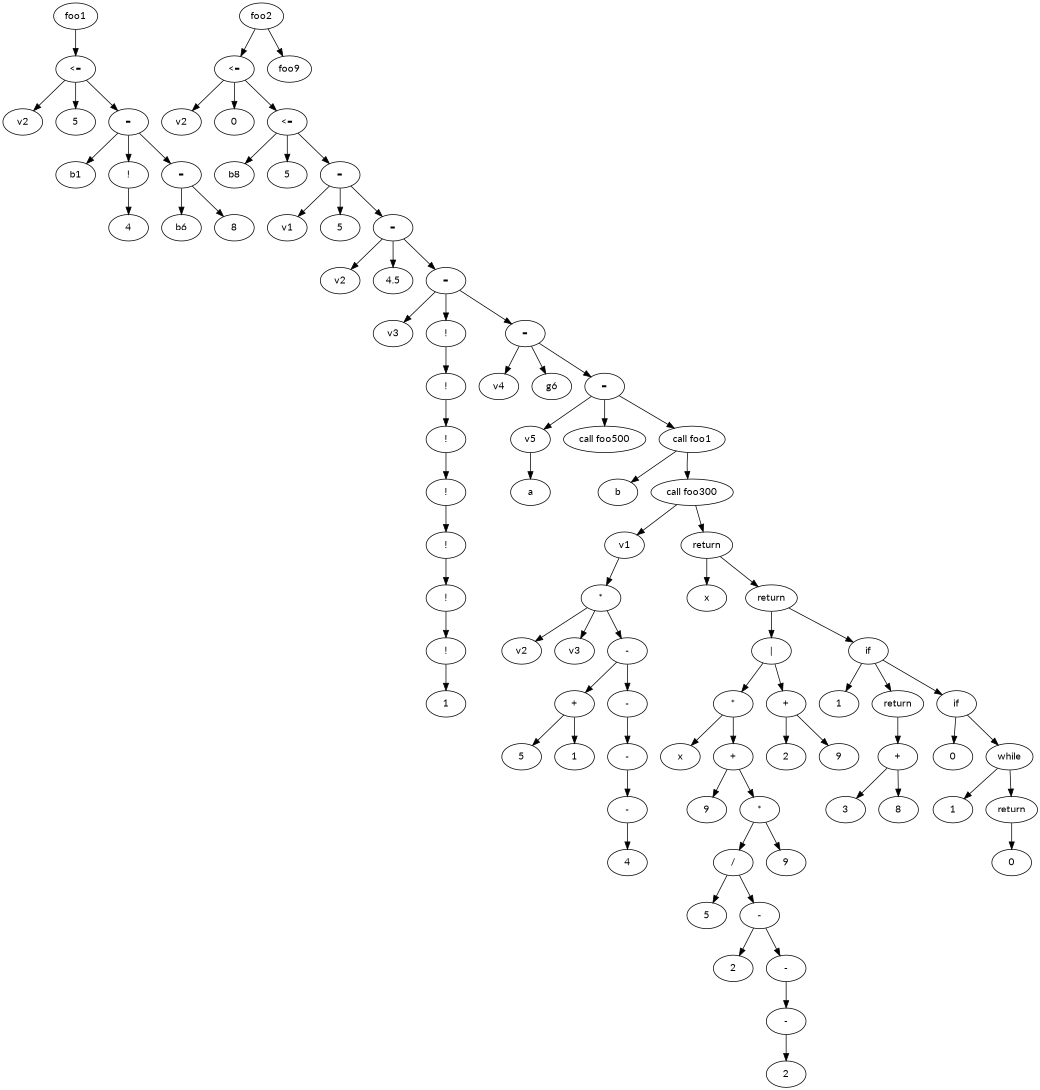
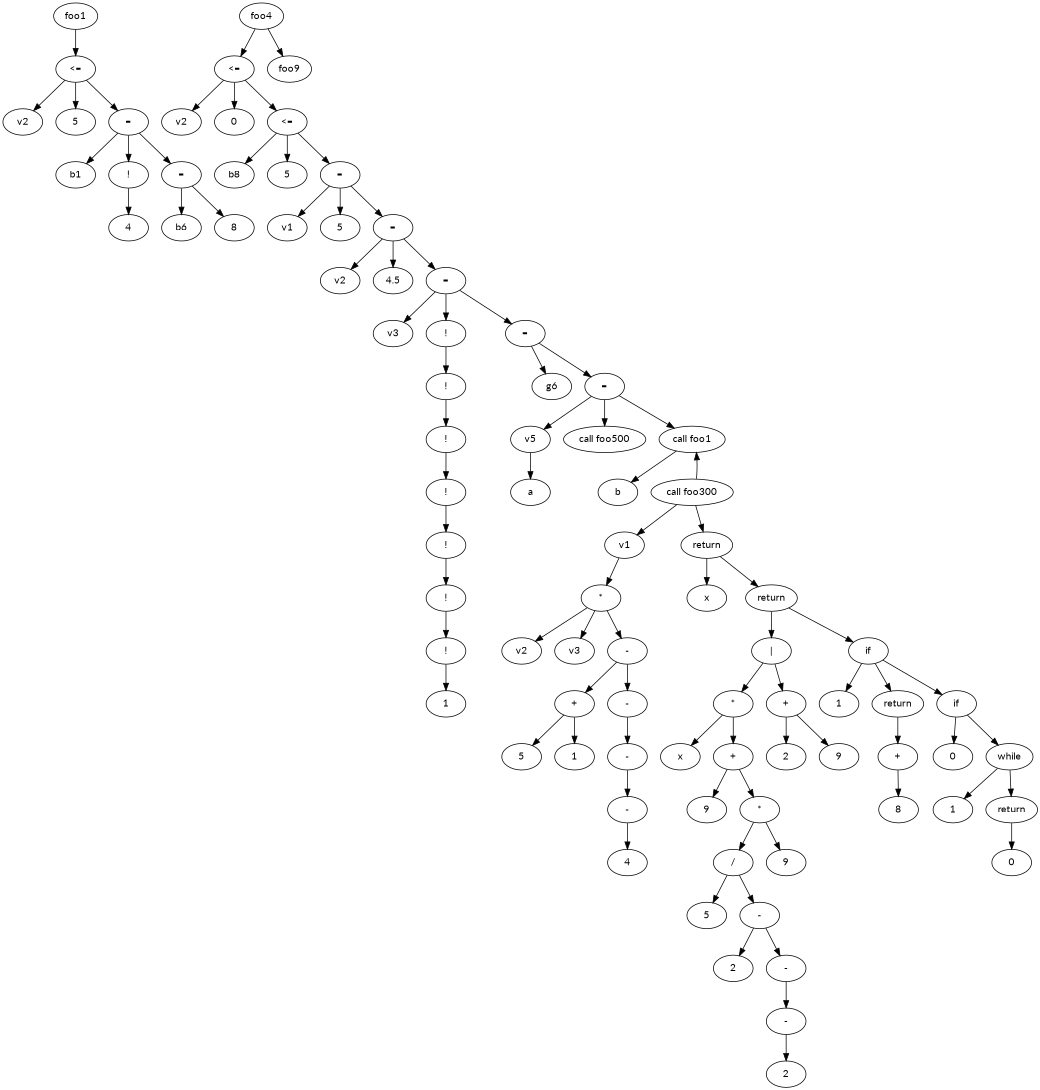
node "foo2": label "foo2" -> "foo4"
node "v4": removed
edge "call foo1" -> "call foo300": reversed
node "3": removed
